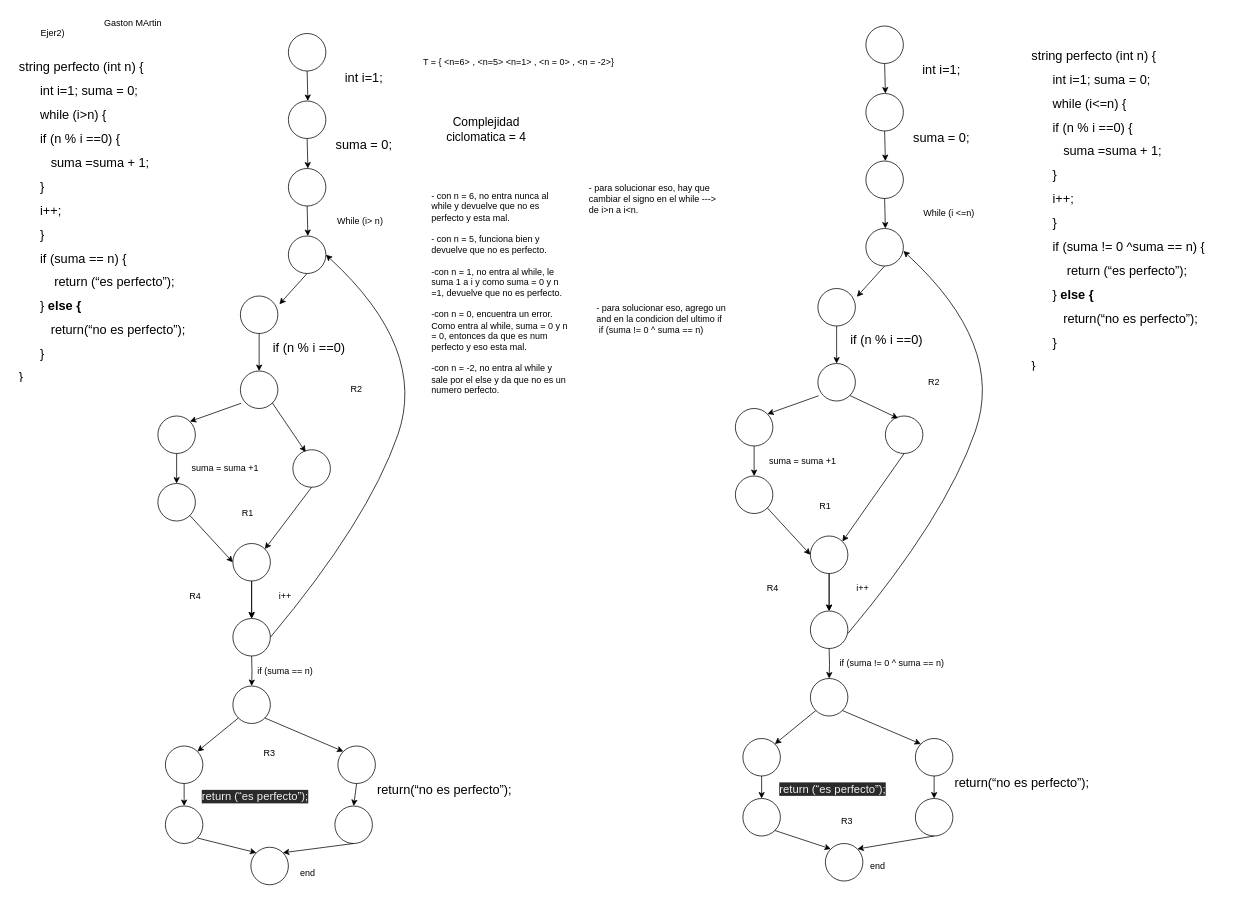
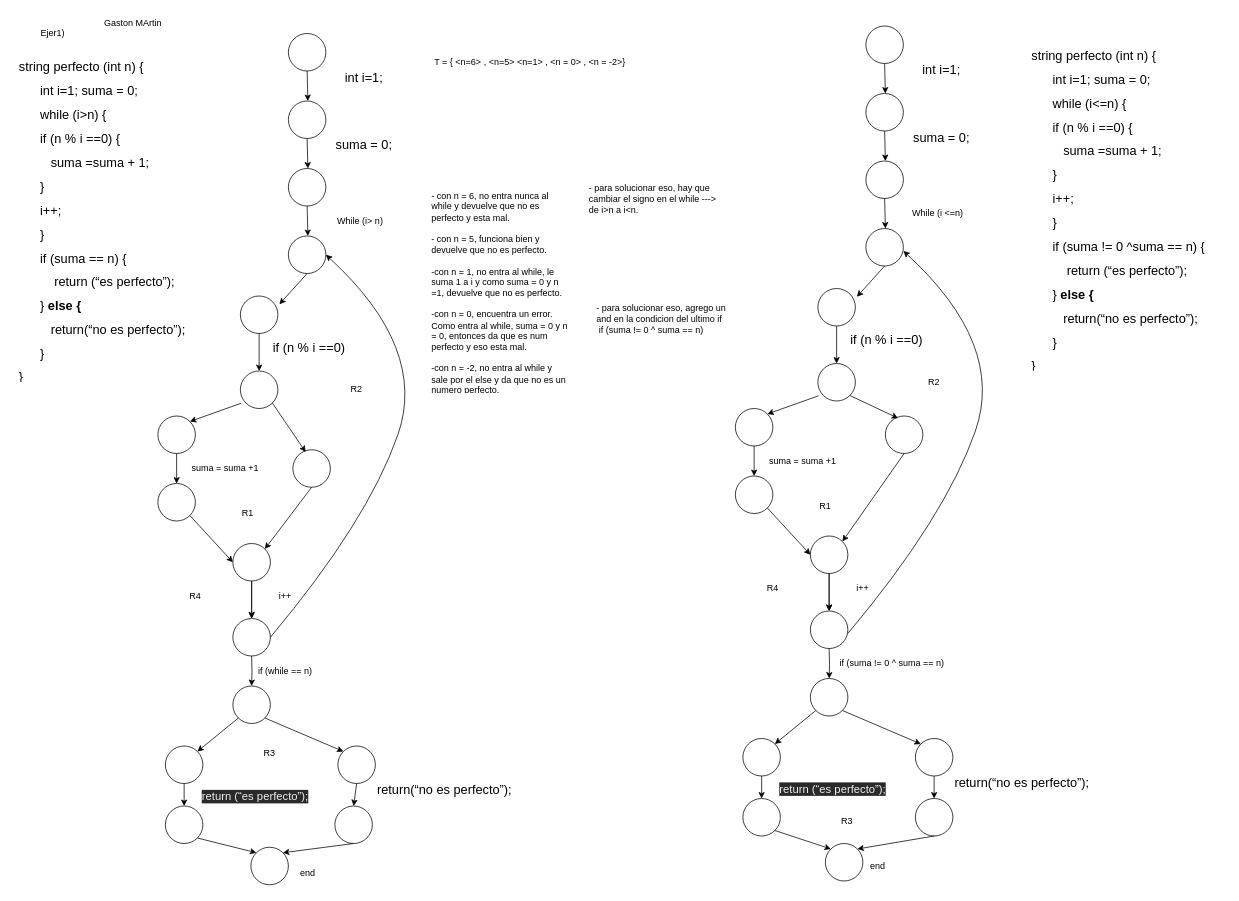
node "Ejer2)": label "Ejer2)" -> "Ejer1)"
node "T = { <n=6> , <n=5> <n=1> , <n = 0> , <n = -2>}": moved (521, 65) -> (532, 65)
node "Complejidad ciclomatica = 4": removed
node "While (i <=n)": moved (949, 213) -> (938, 213)
node "if (suma == n)": label "if (suma == n)" -> "if (while == n)"
